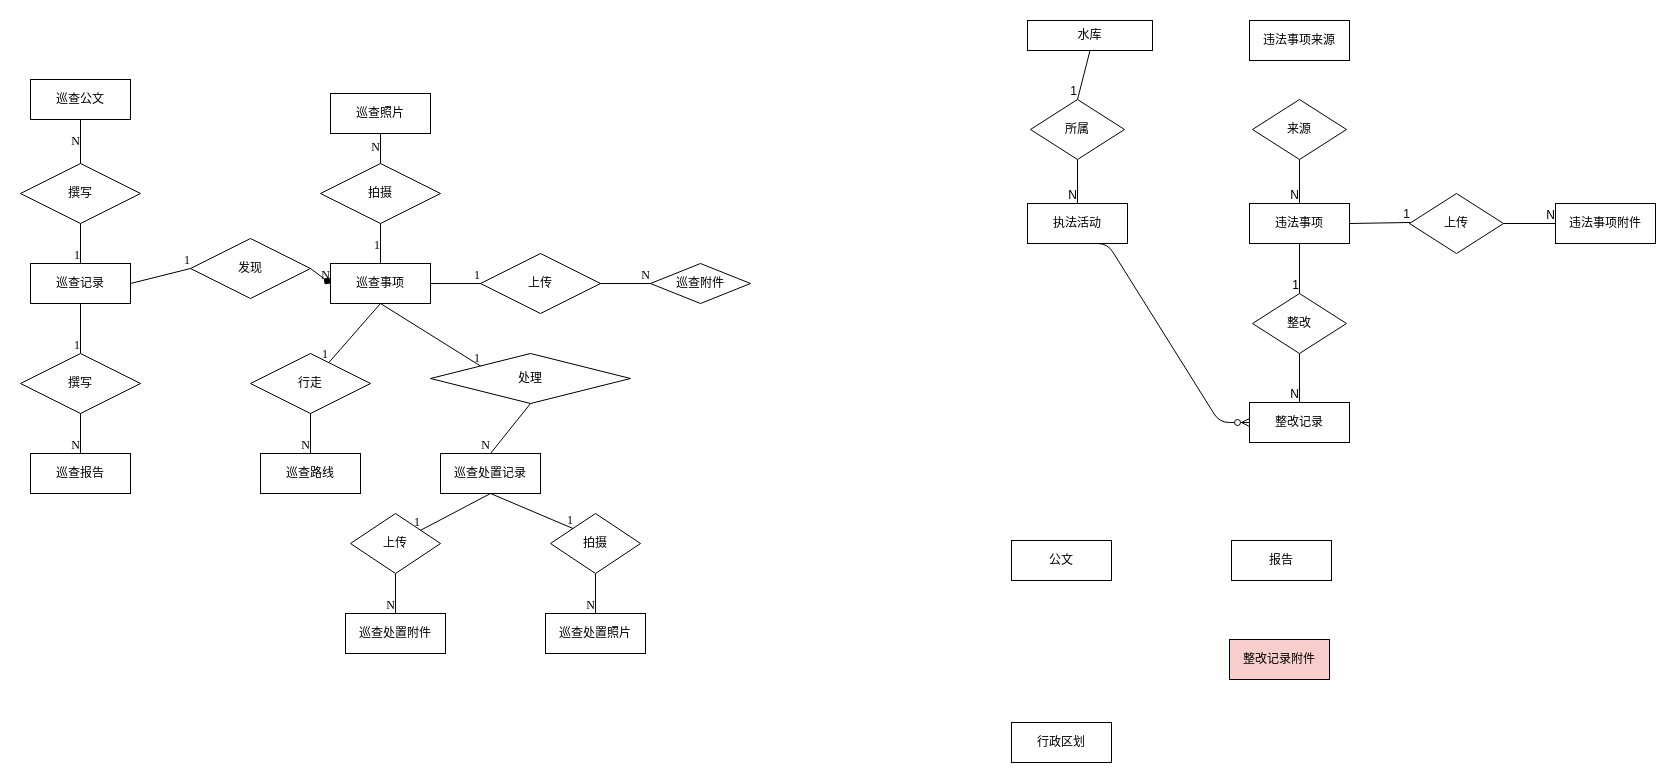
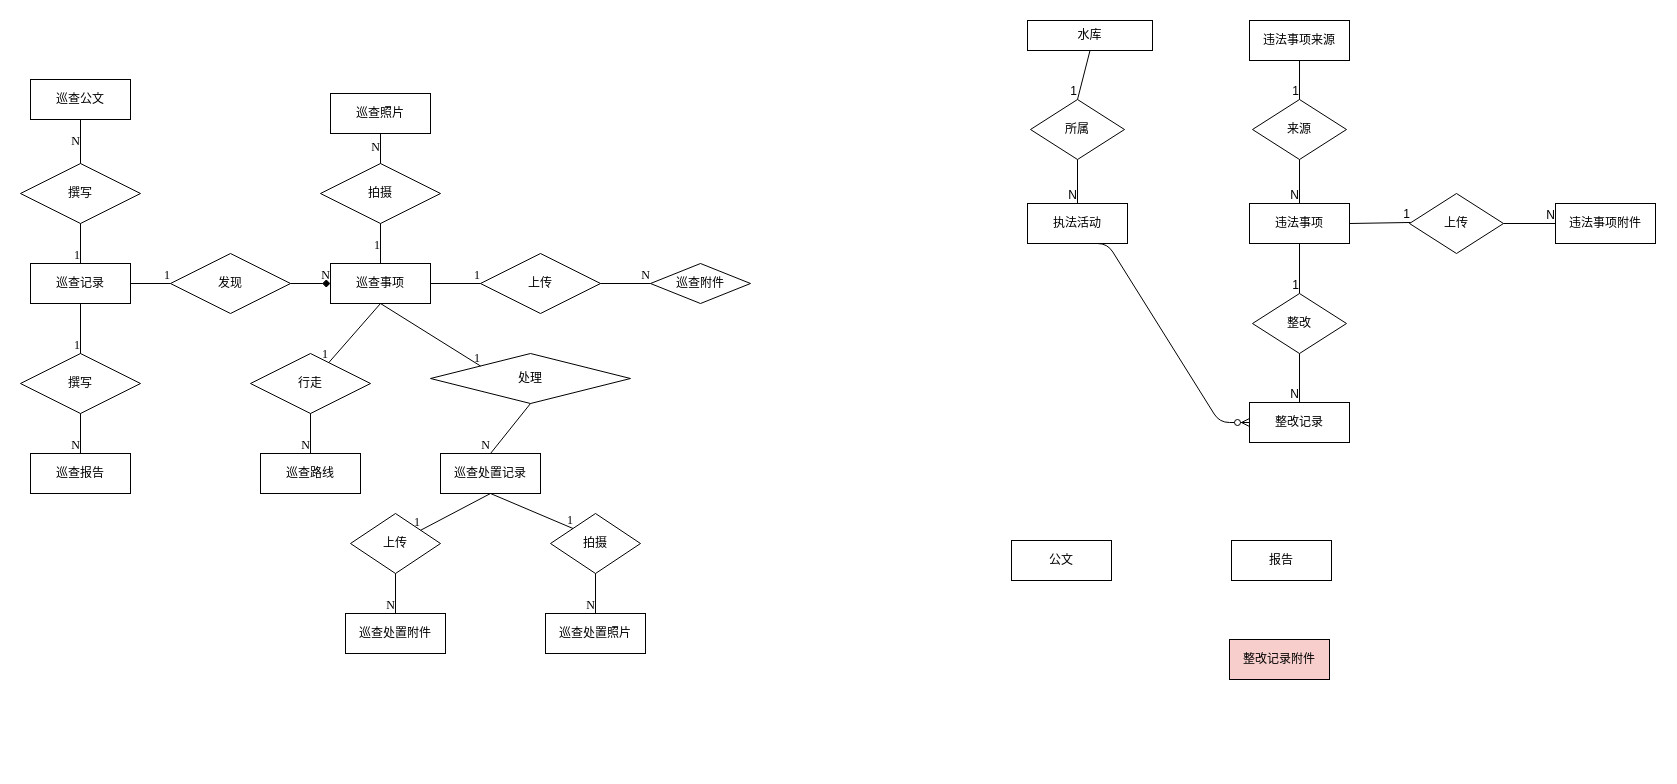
edge "违法事项来源" -- "来源": added, label "1"
node "发现": moved (251, 269) -> (231, 284)
node "行政区划": removed
